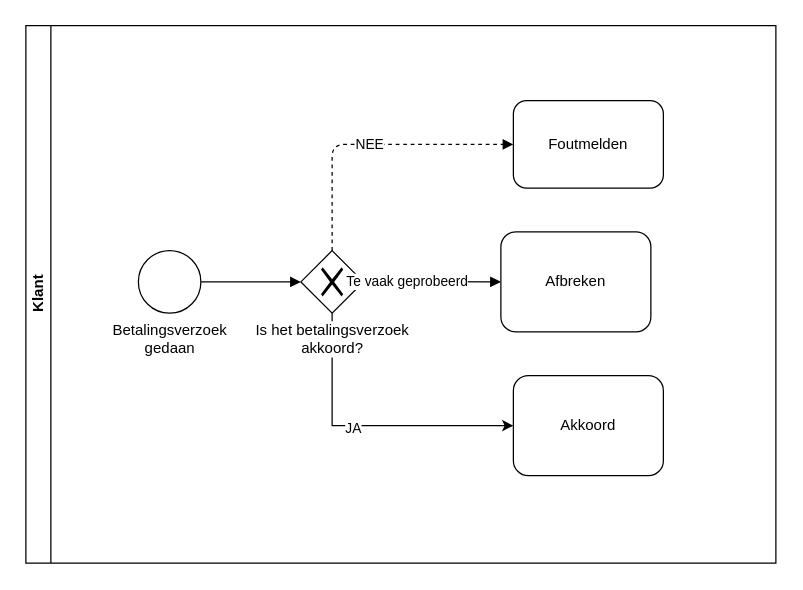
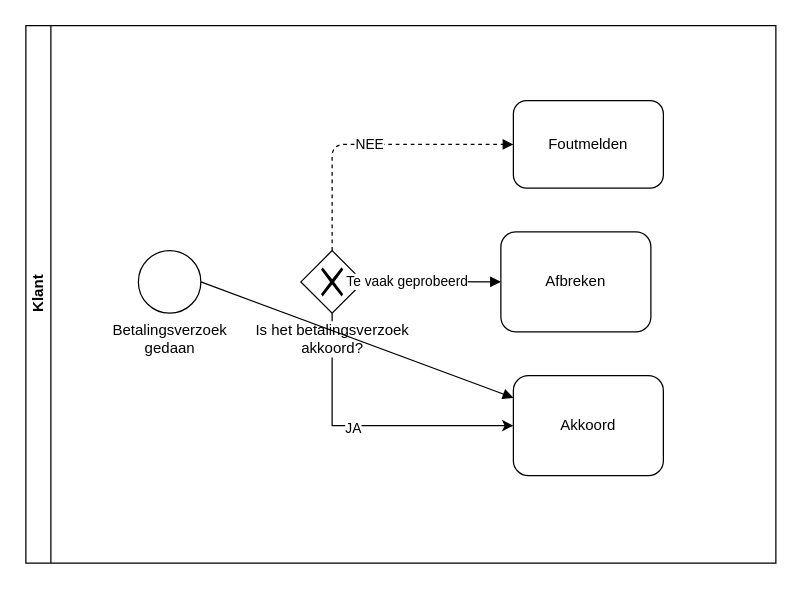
edge "Betalingsverzoek gedaan" -> "Is het betalingsverzoek akkoord?": now "Betalingsverzoek gedaan" -> "Akkoord"
